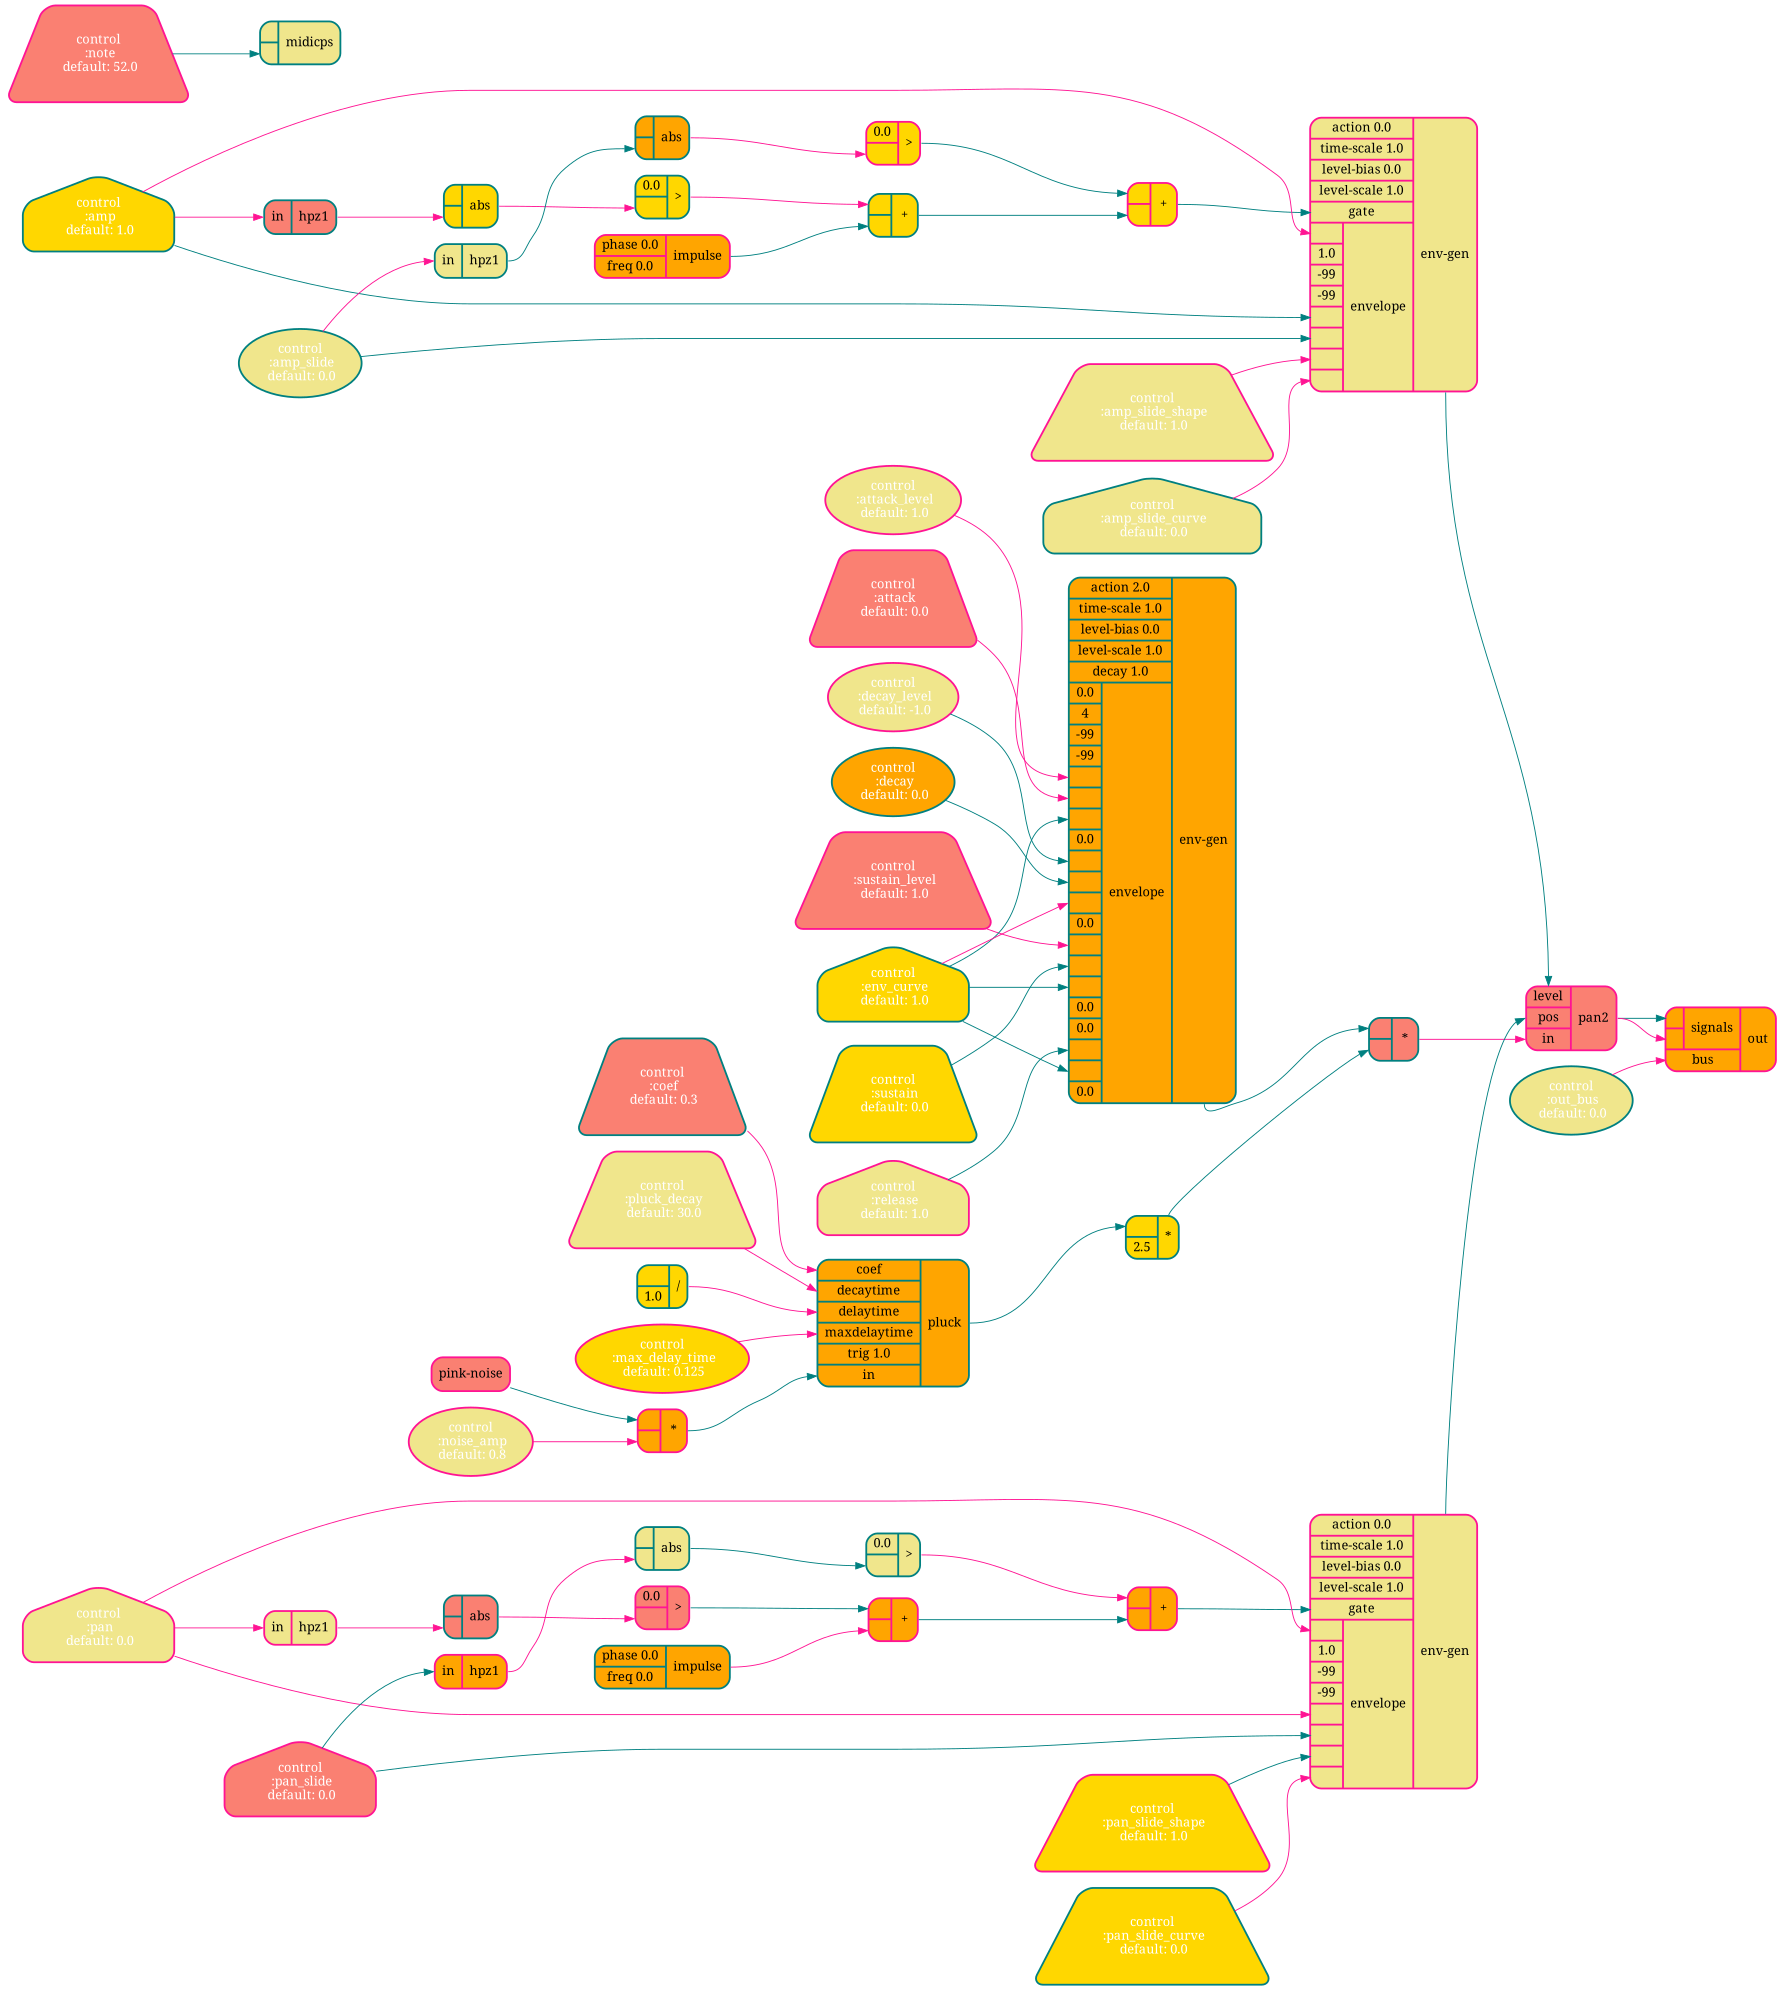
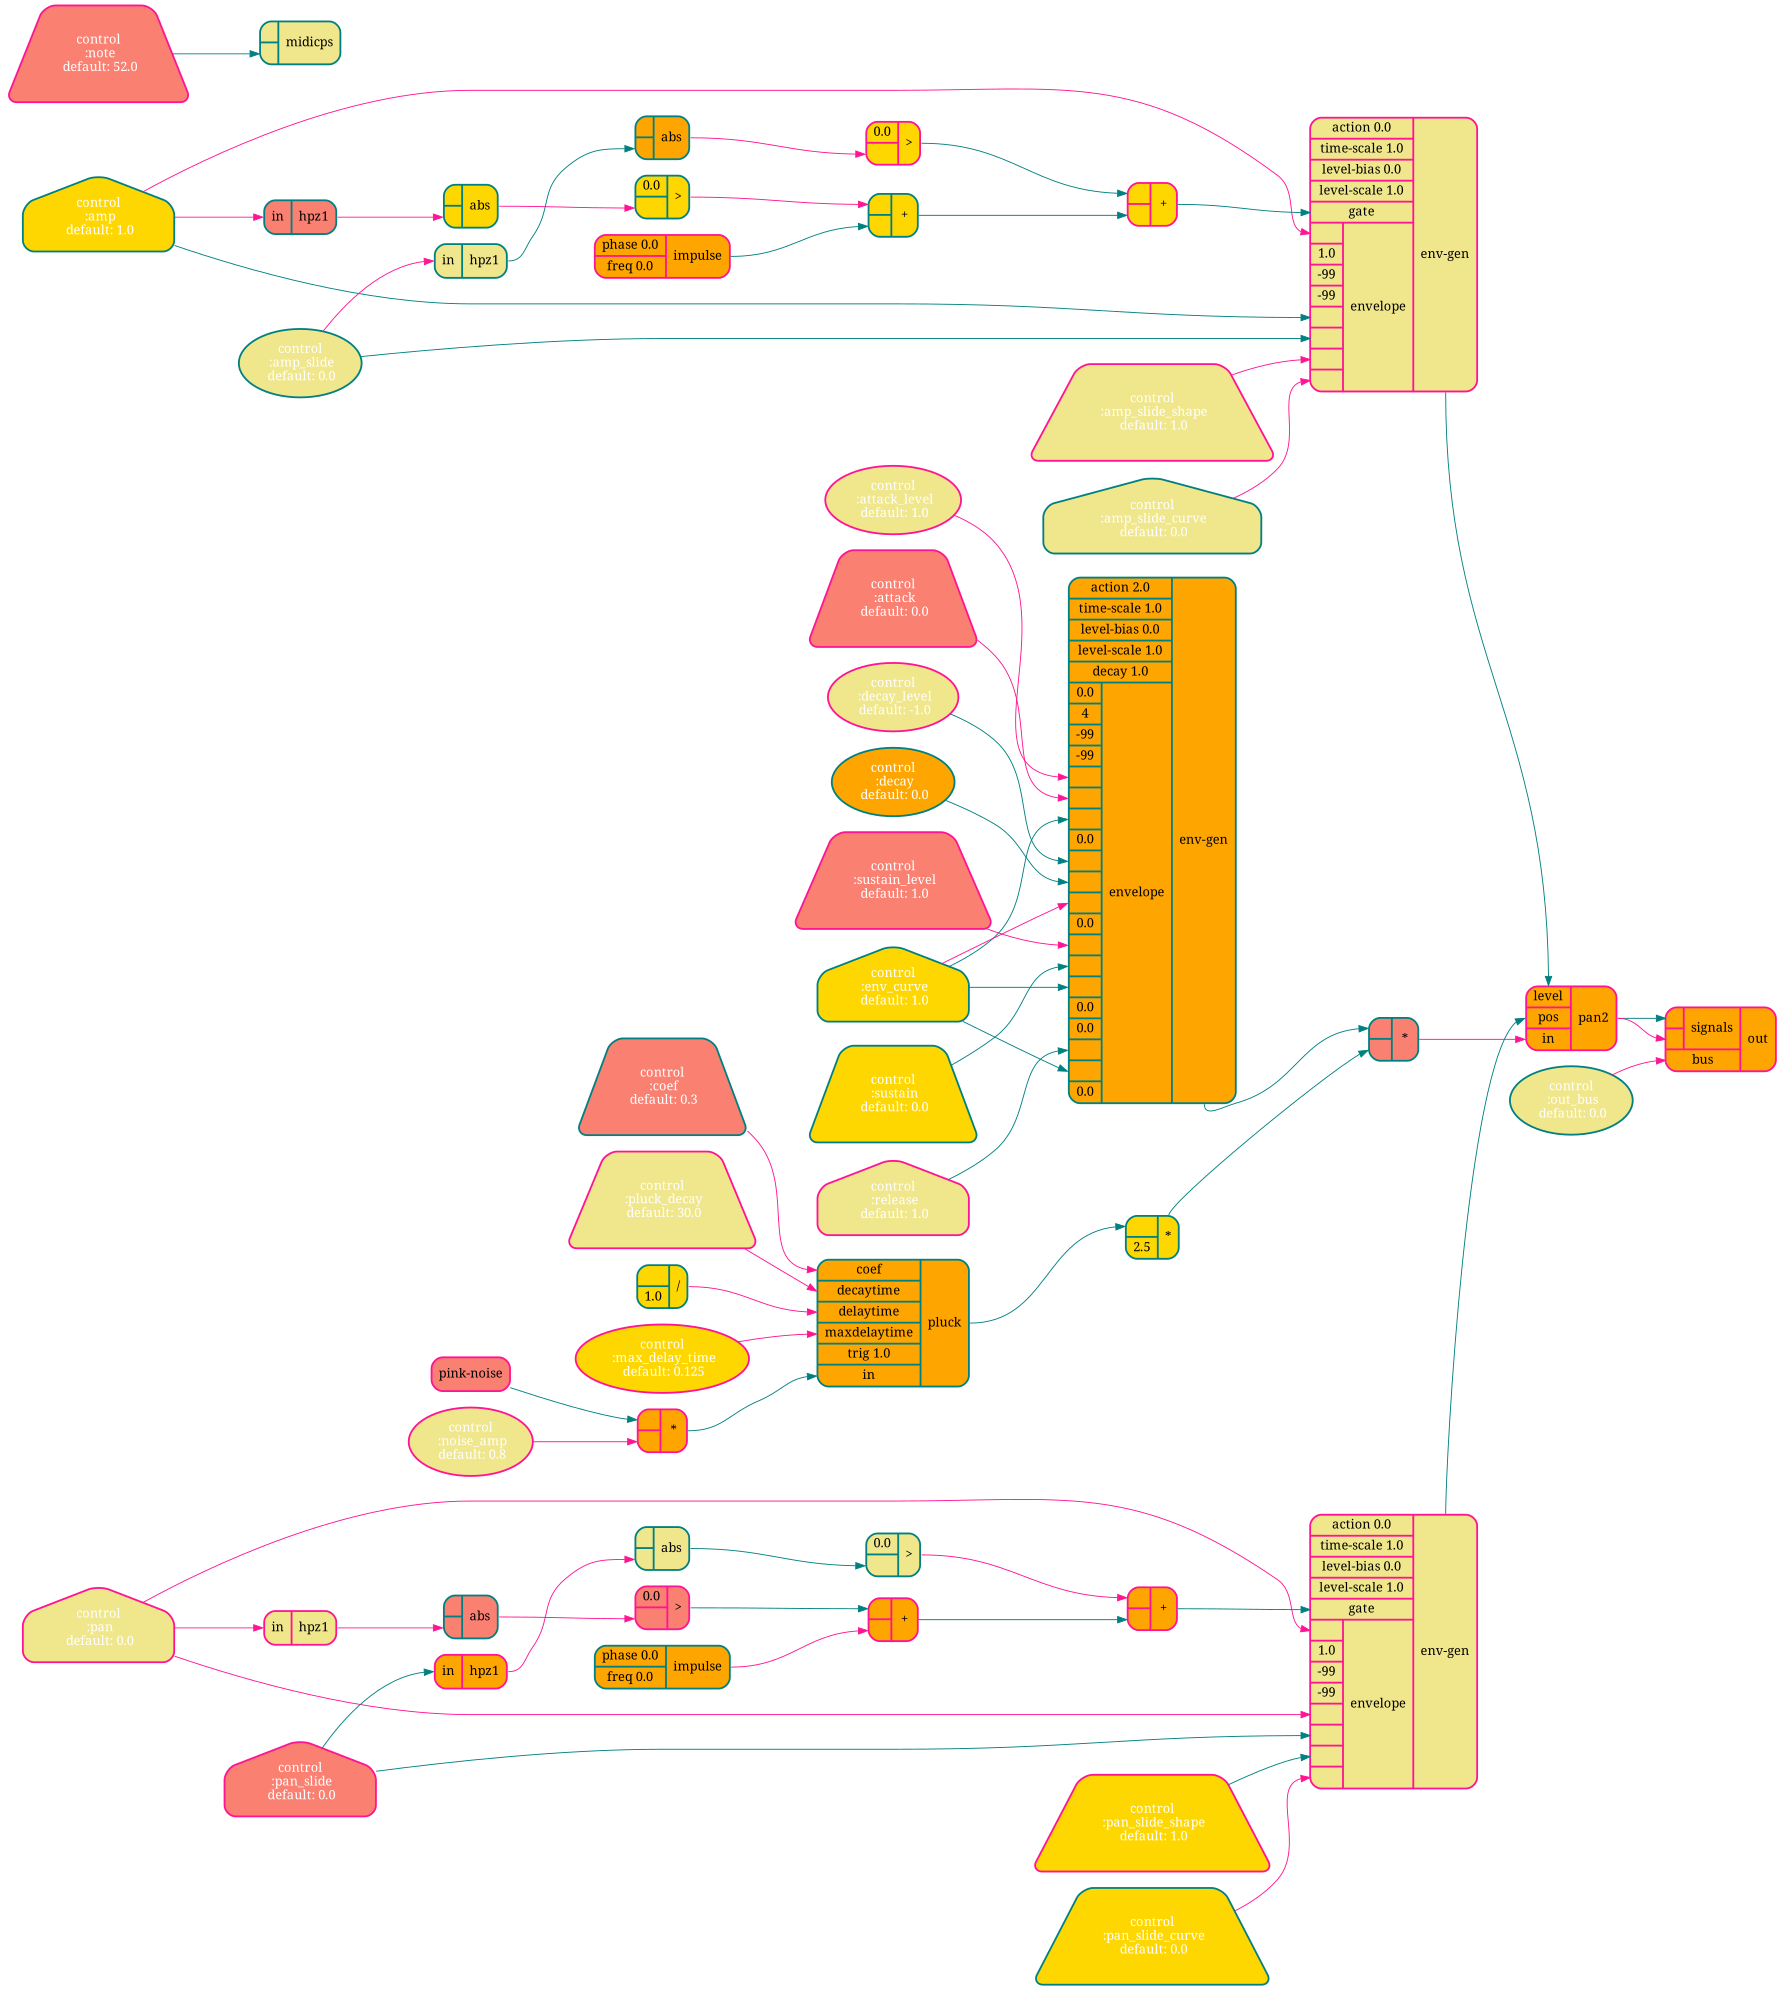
node "level": fillcolor salmon -> orange
